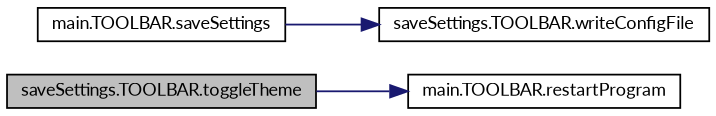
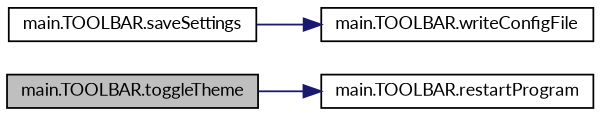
node "saveSettings.TOOLBAR.writeConfigFile": label "saveSettings.TOOLBAR.writeConfigFile" -> "main.TOOLBAR.writeConfigFile"
node "saveSettings.TOOLBAR.toggleTheme": label "saveSettings.TOOLBAR.toggleTheme" -> "main.TOOLBAR.toggleTheme"
